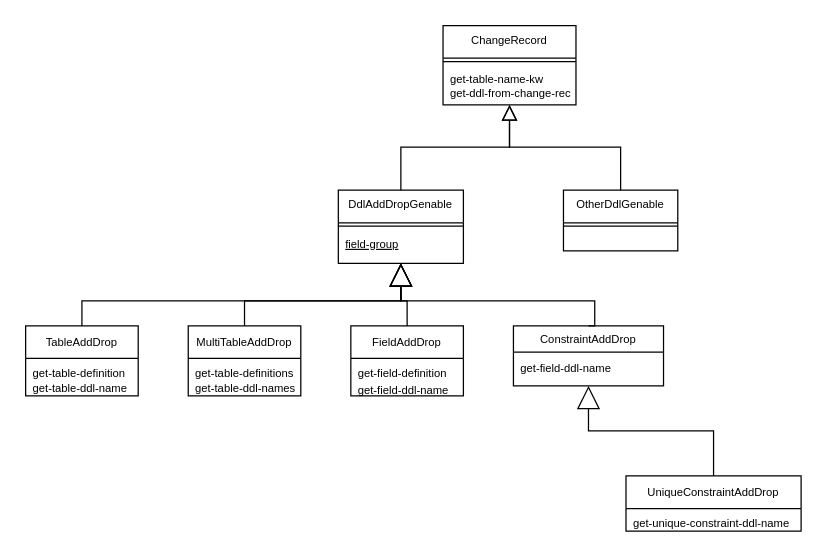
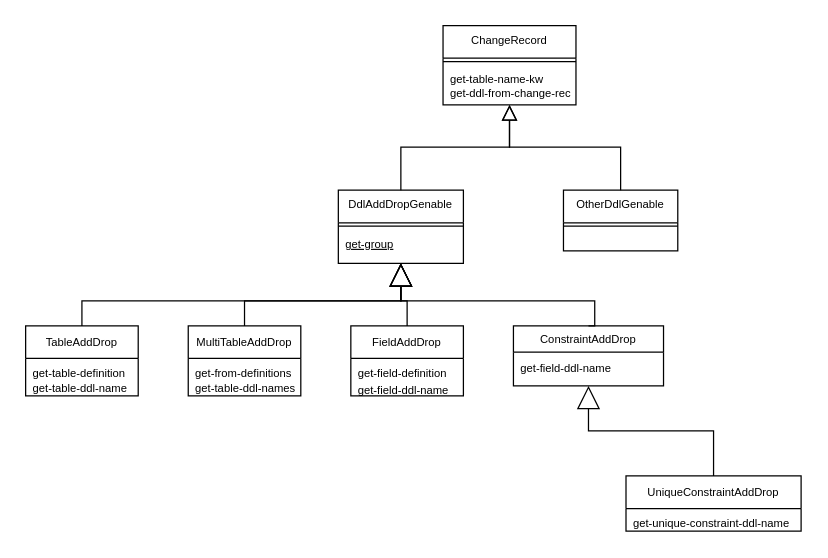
node "field-group": label "field-group" -> "get-group"
node "get-table-definitions": label "get-table-definitions" -> "get-from-definitions"
